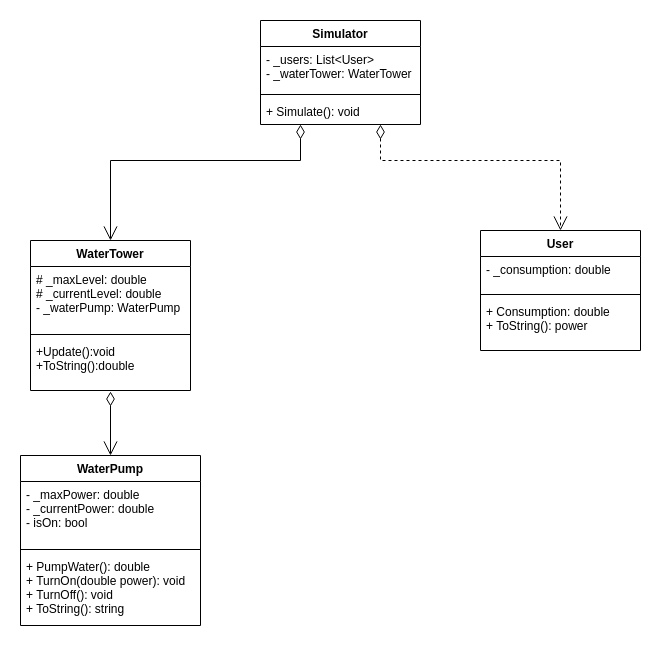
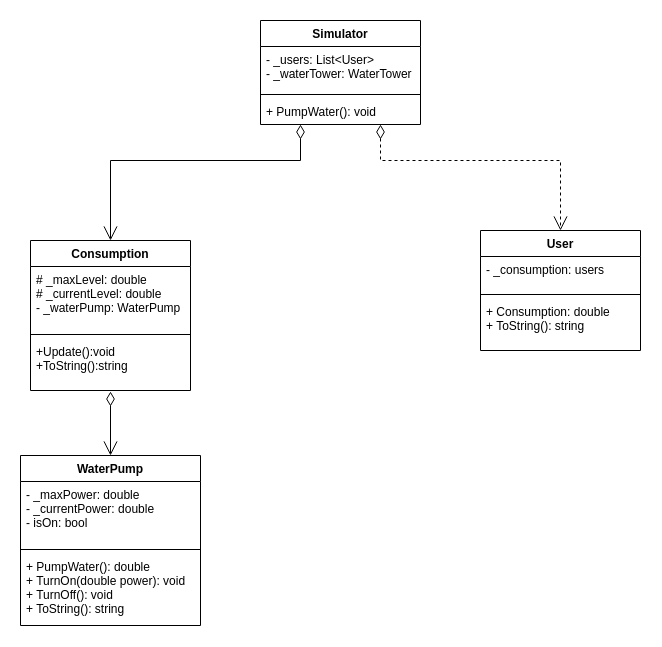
node "+ Simulate(): void": label "+ Simulate(): void" -> "+ PumpWater(): void"
node "WaterTower": label "WaterTower" -> "Consumption"
node "- _consumption: double": label "- _consumption: double" -> "- _consumption: users"
node "+ Consumption: double + ToString(): power": label "+ Consumption: double + ToString(): power" -> "+ Consumption: double + ToString(): string"
node "+Update():void +ToString():double": label "+Update():void +ToString():double" -> "+Update():void +ToString():string"
